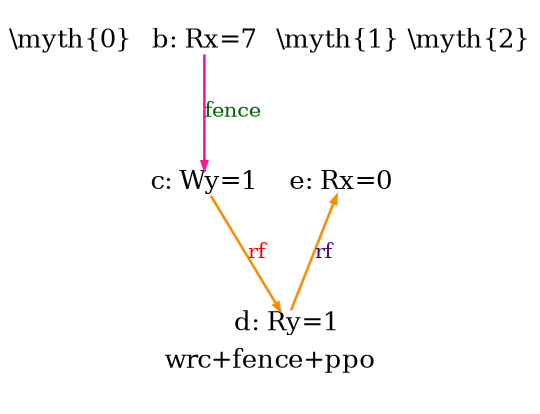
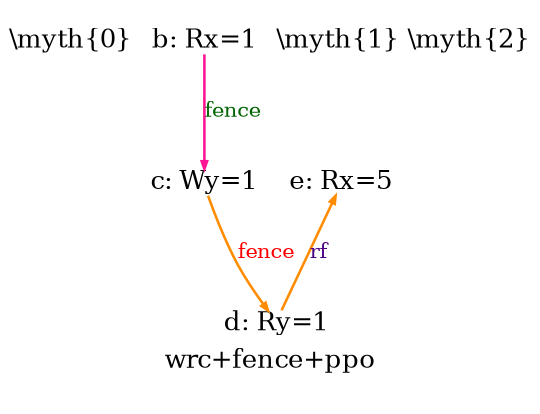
node "b: Rx=7": label "b: Rx=7" -> "b: Rx=1"
node "e: Rx=0": label "e: Rx=0" -> "e: Rx=5"
edge "c: Wy=1" -> "d: Ry=1": label "rf" -> "fence"
